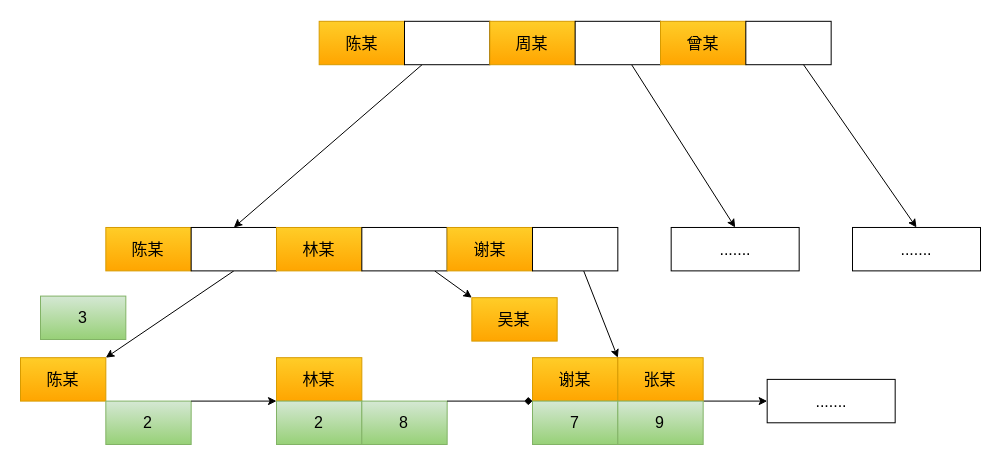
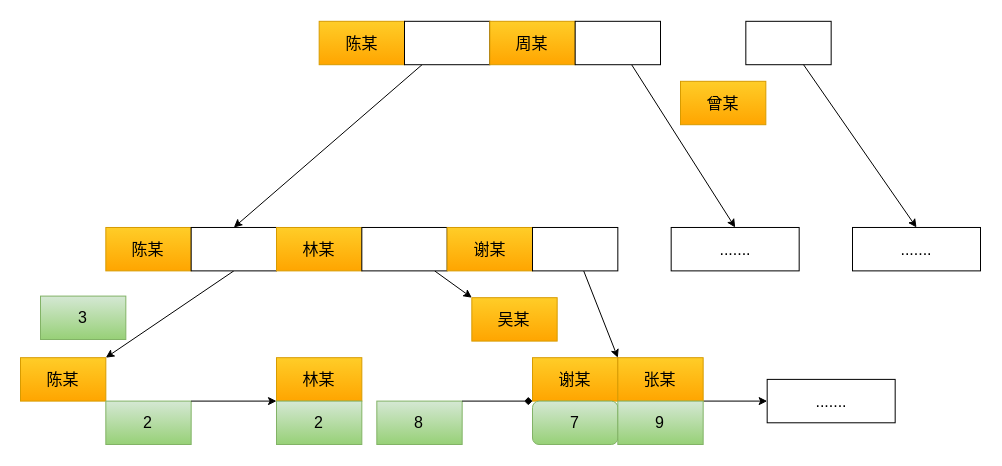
node "曾某": moved (703, 43) -> (723, 103)
node "8": moved (404, 423) -> (419, 423)
node "7": shape rectangle -> rounded rectangle
